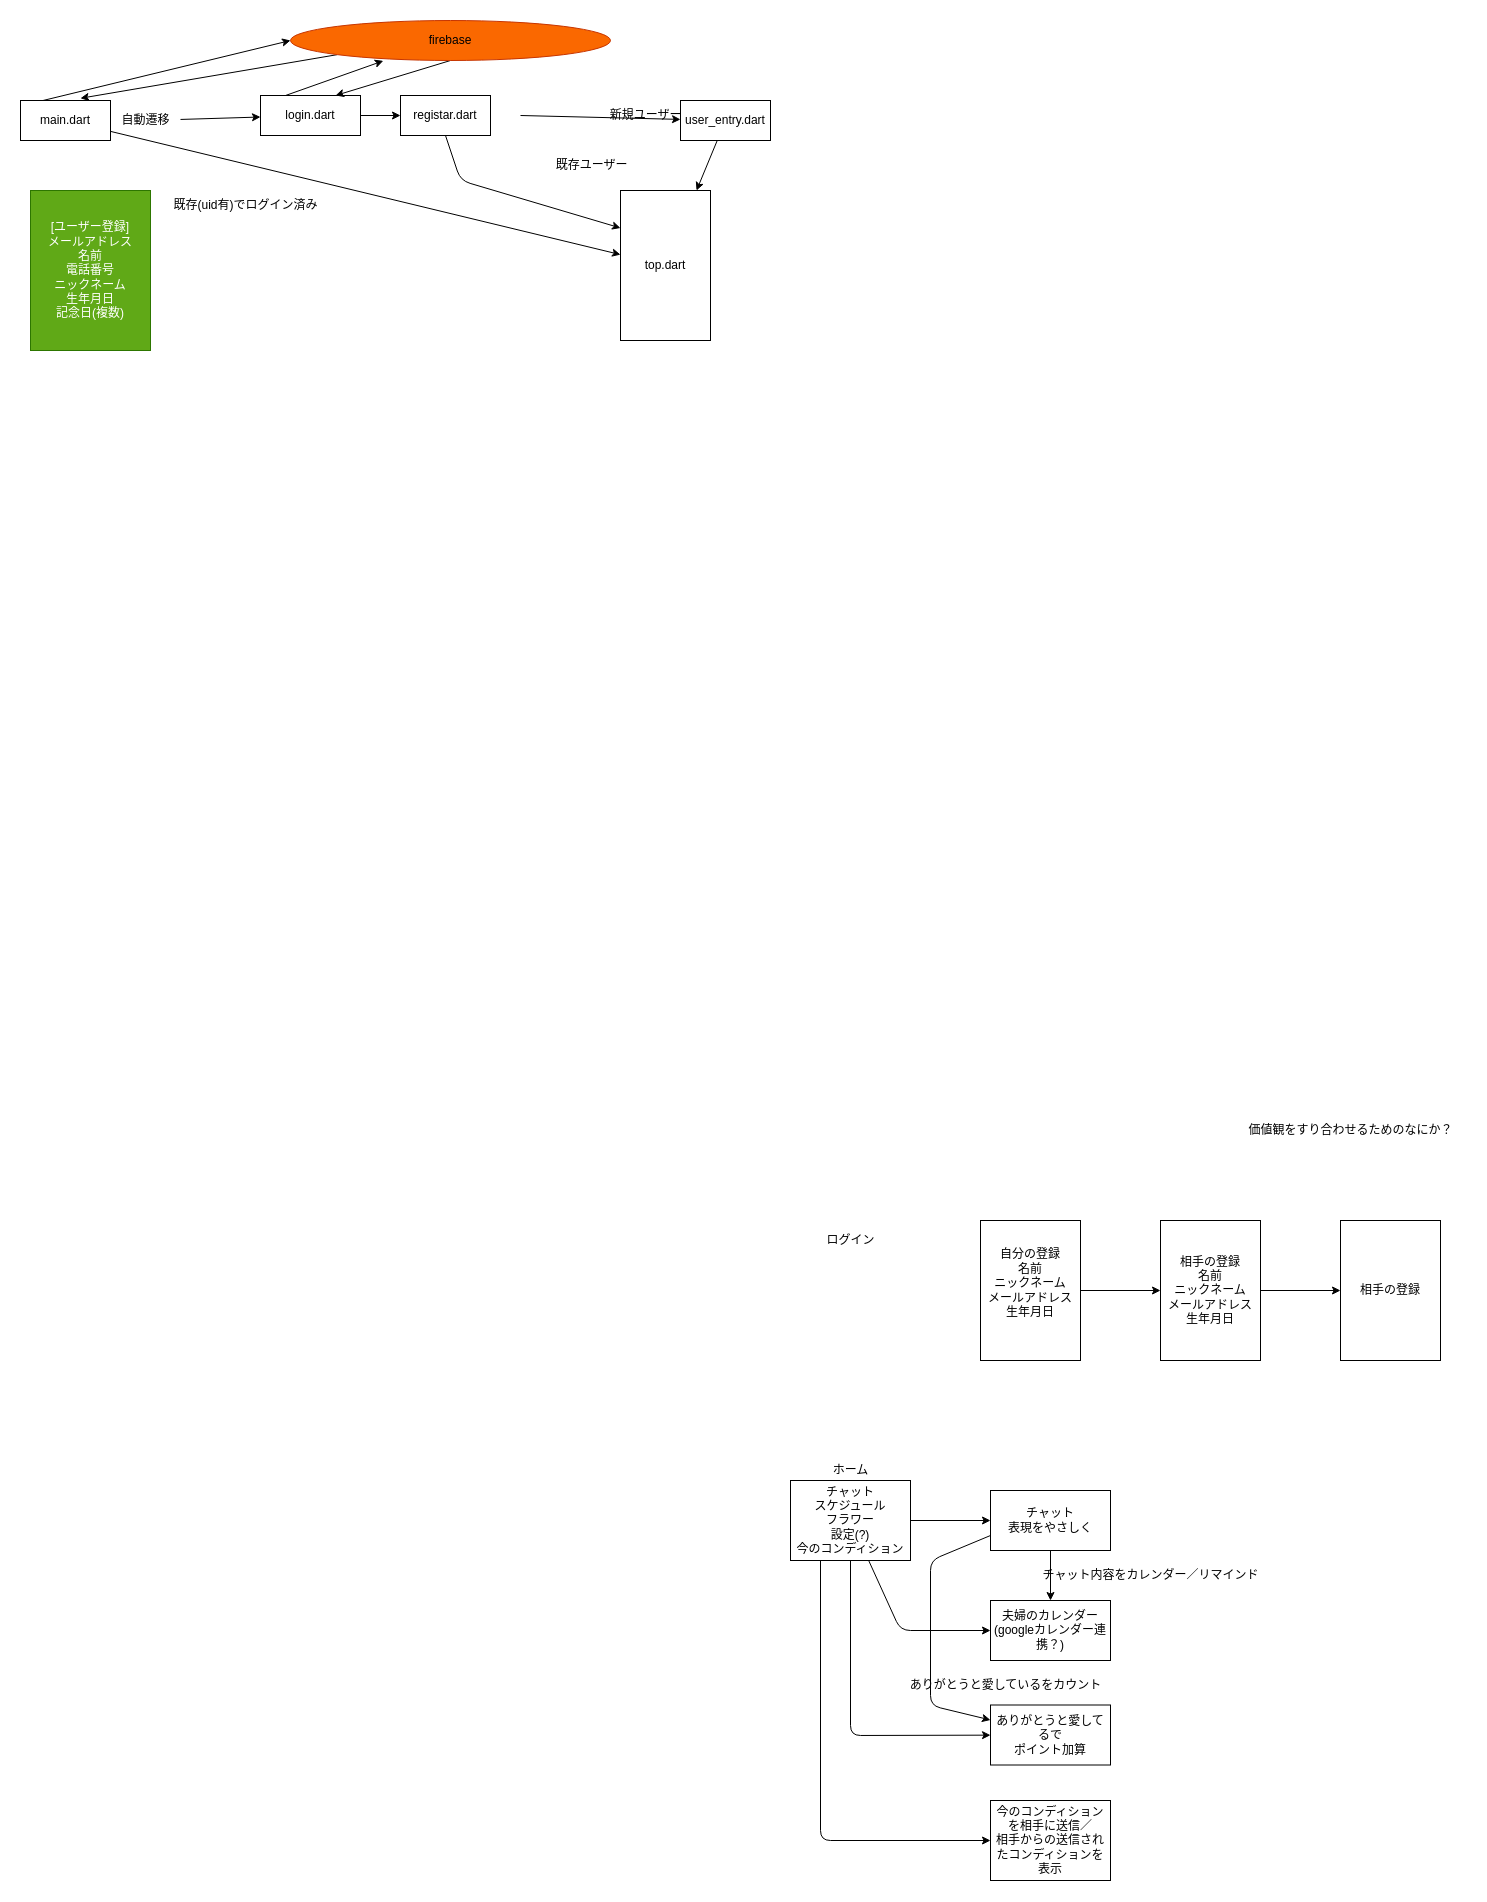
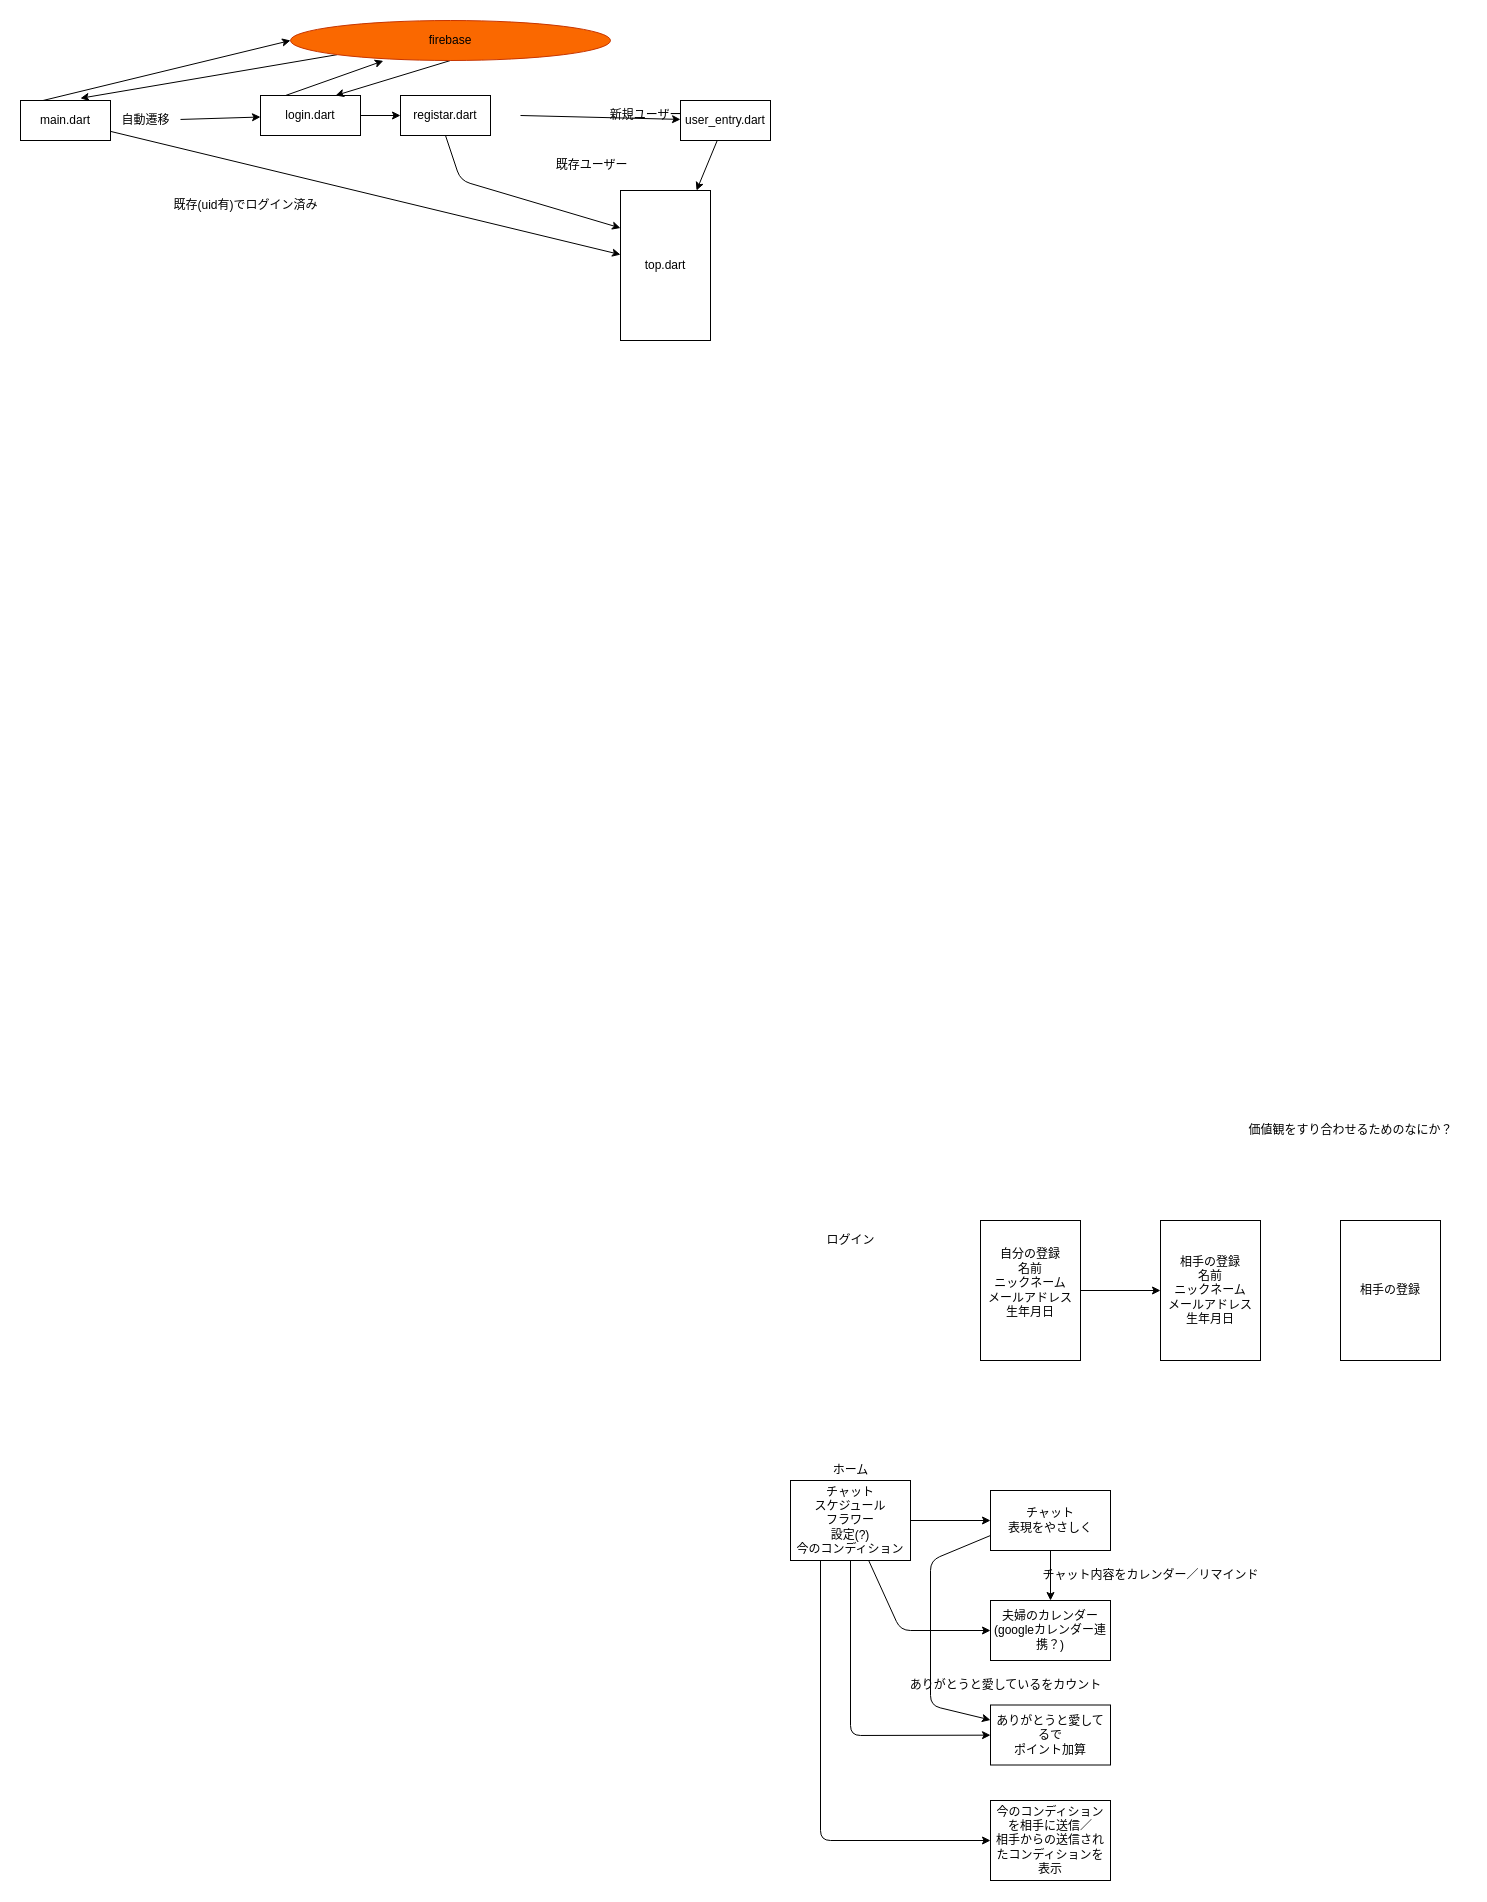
node "[ユーザー登録] メールアドレス 名前 電話番号 ニックネーム 生年月日 記念日(複数)": removed
edge "相手の登録 名前 ニックネーム メールアドレス 生年月日" -> "相手の登録": removed
